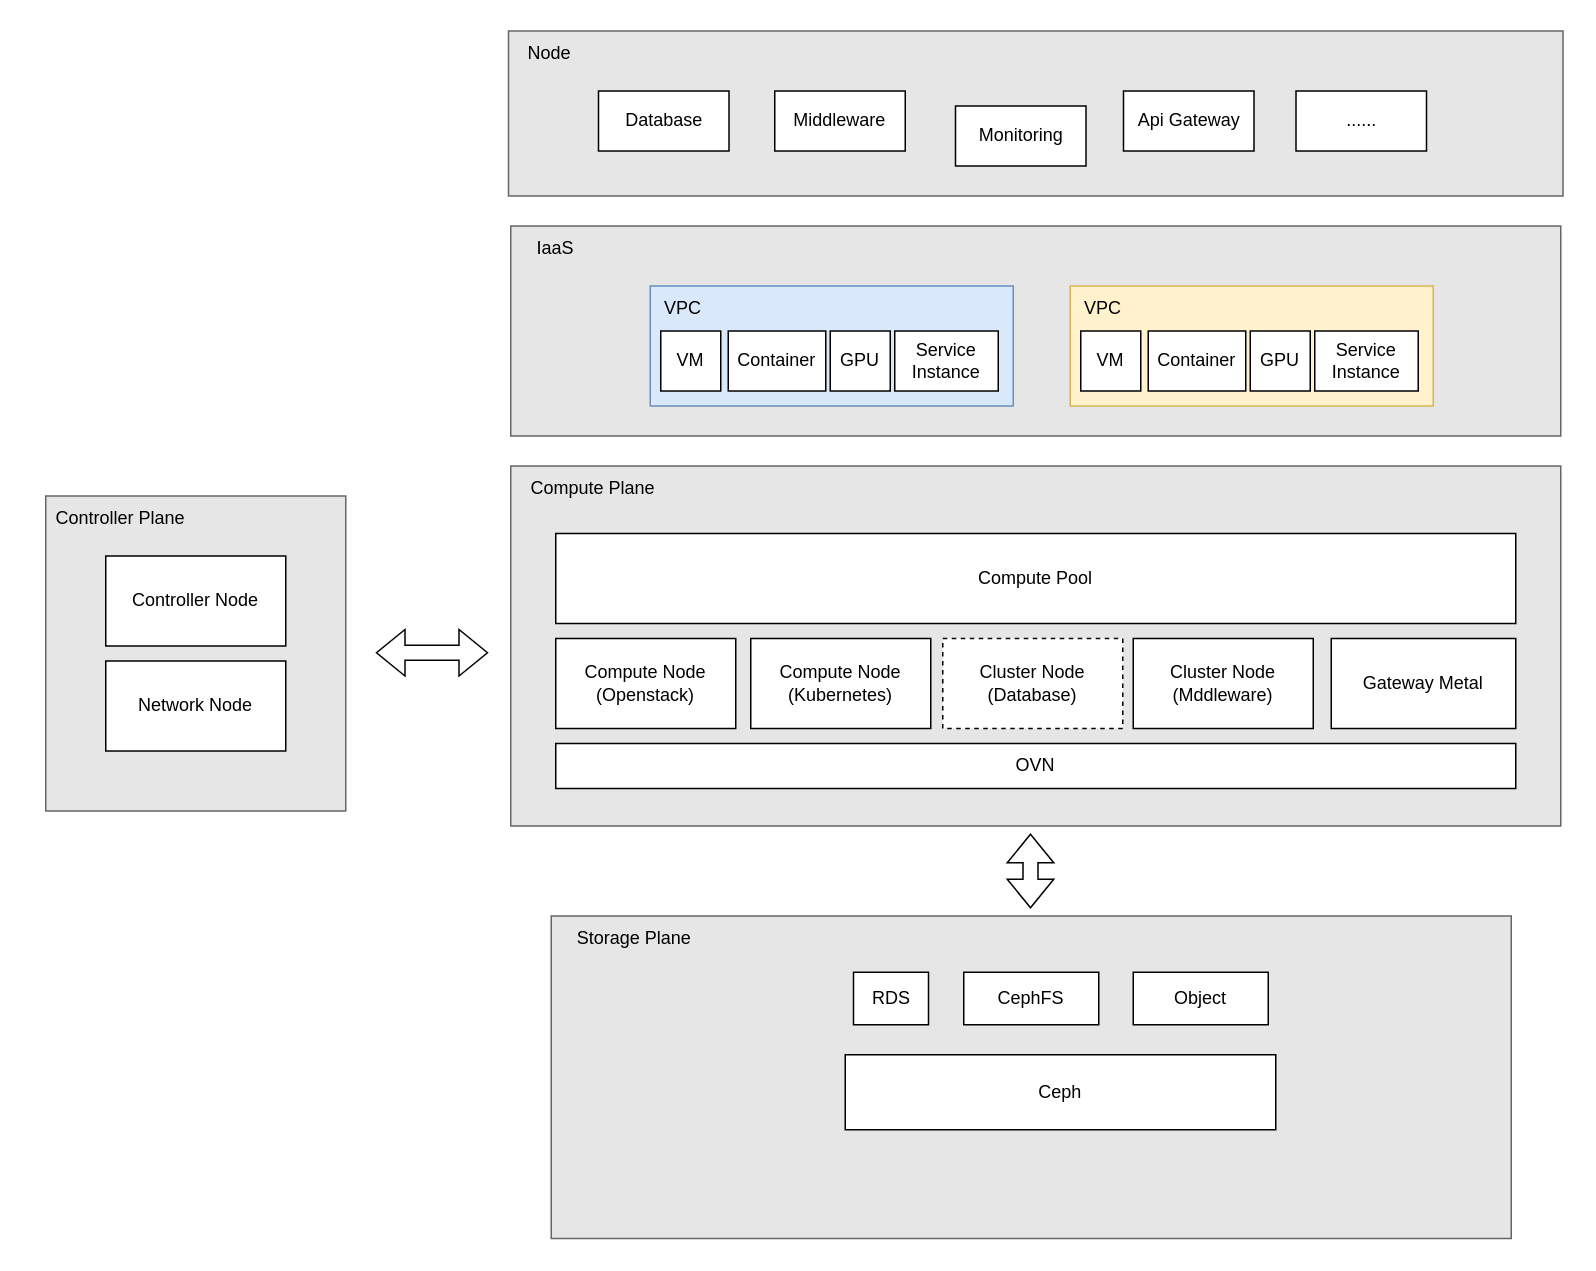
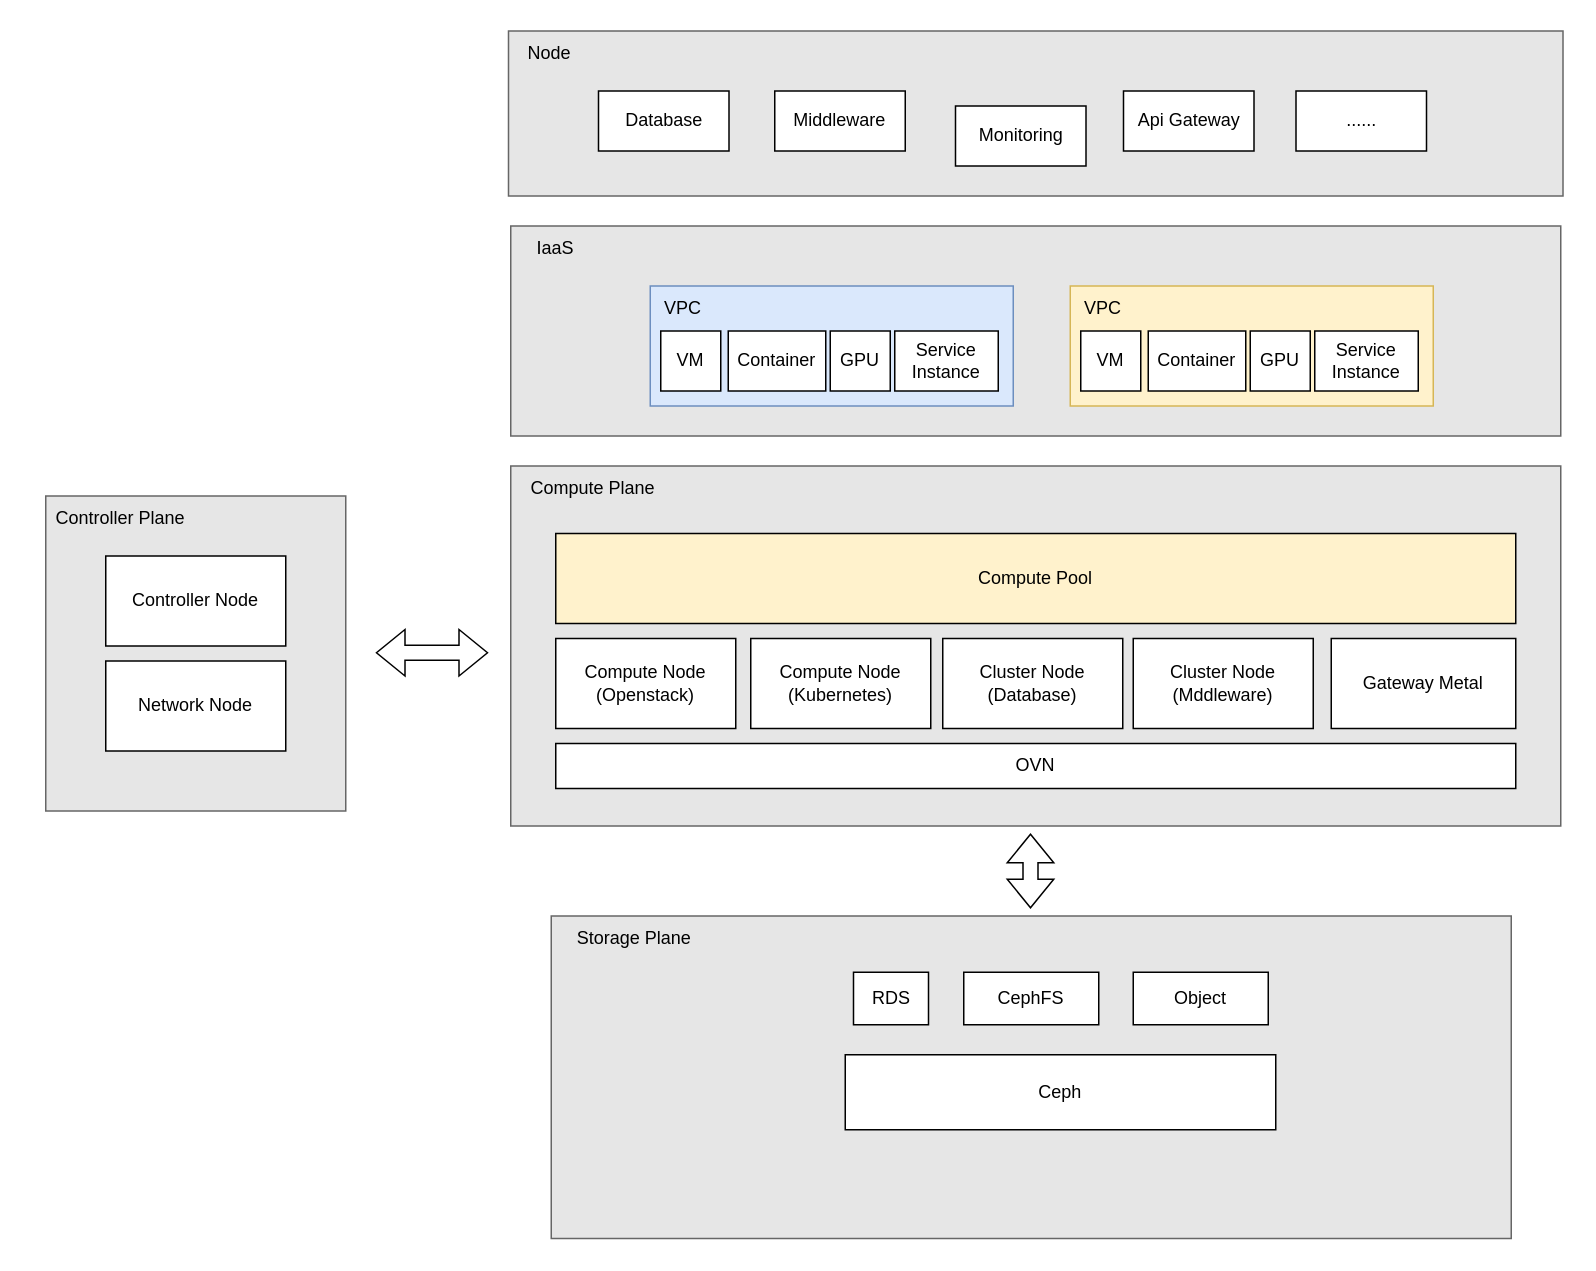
node "Compute Pool": fillcolor #ffffff -> #fff2cc
node "Cluster Node (Database)": style dashed -> solid
